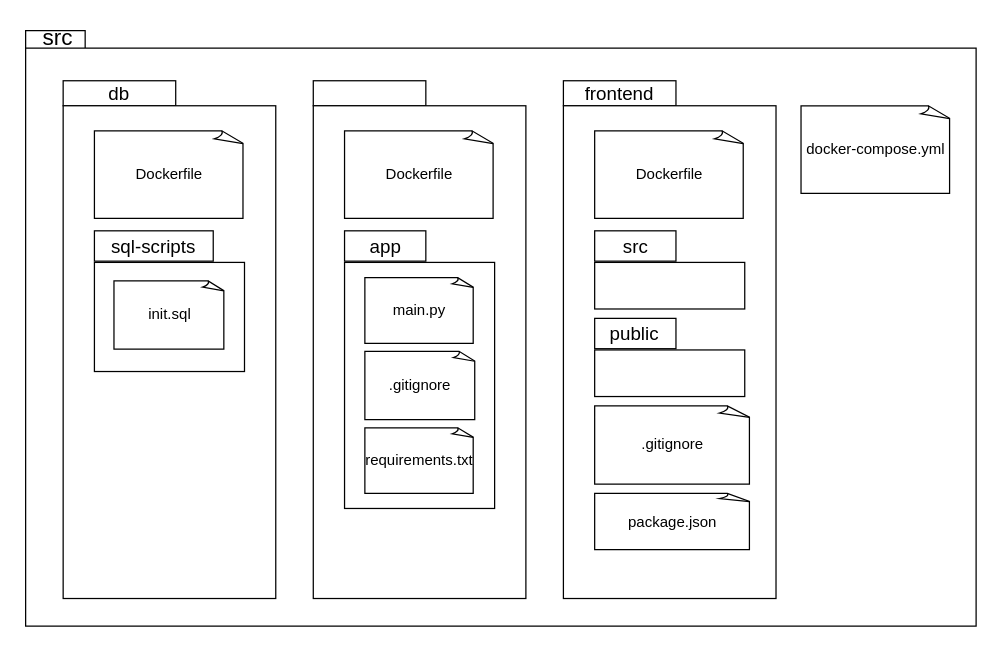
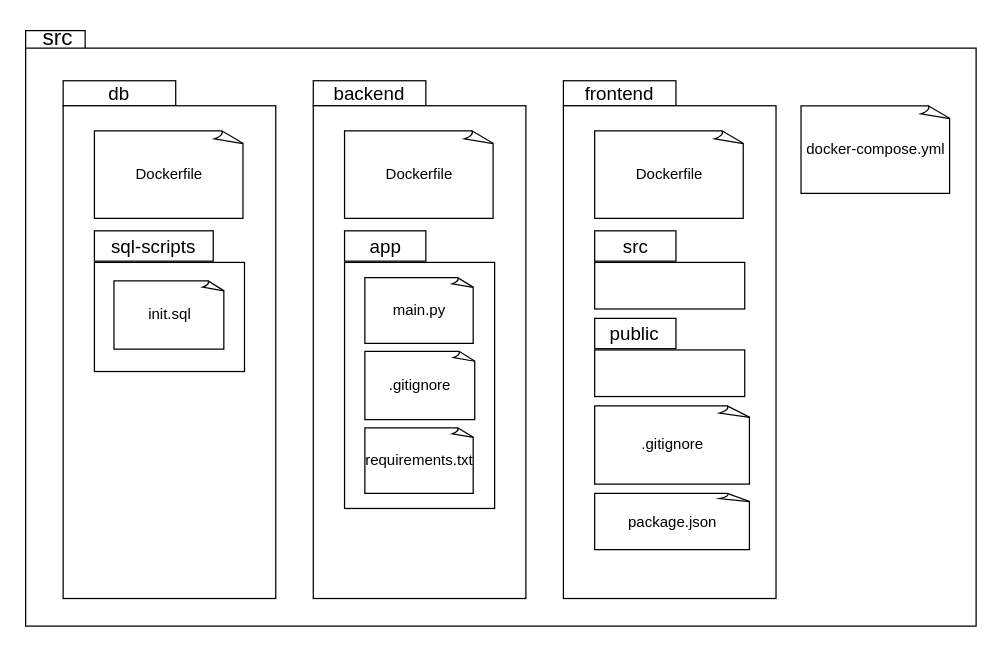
node "backend": added
